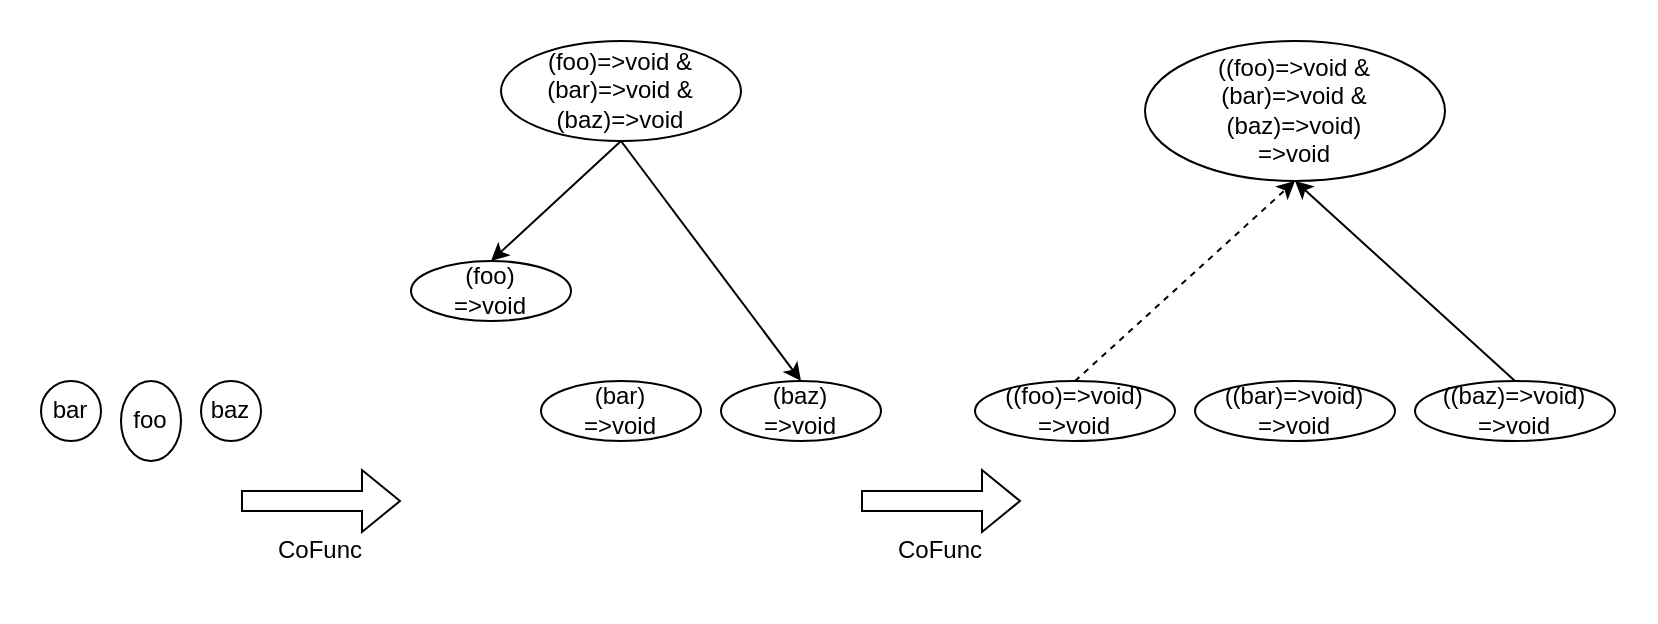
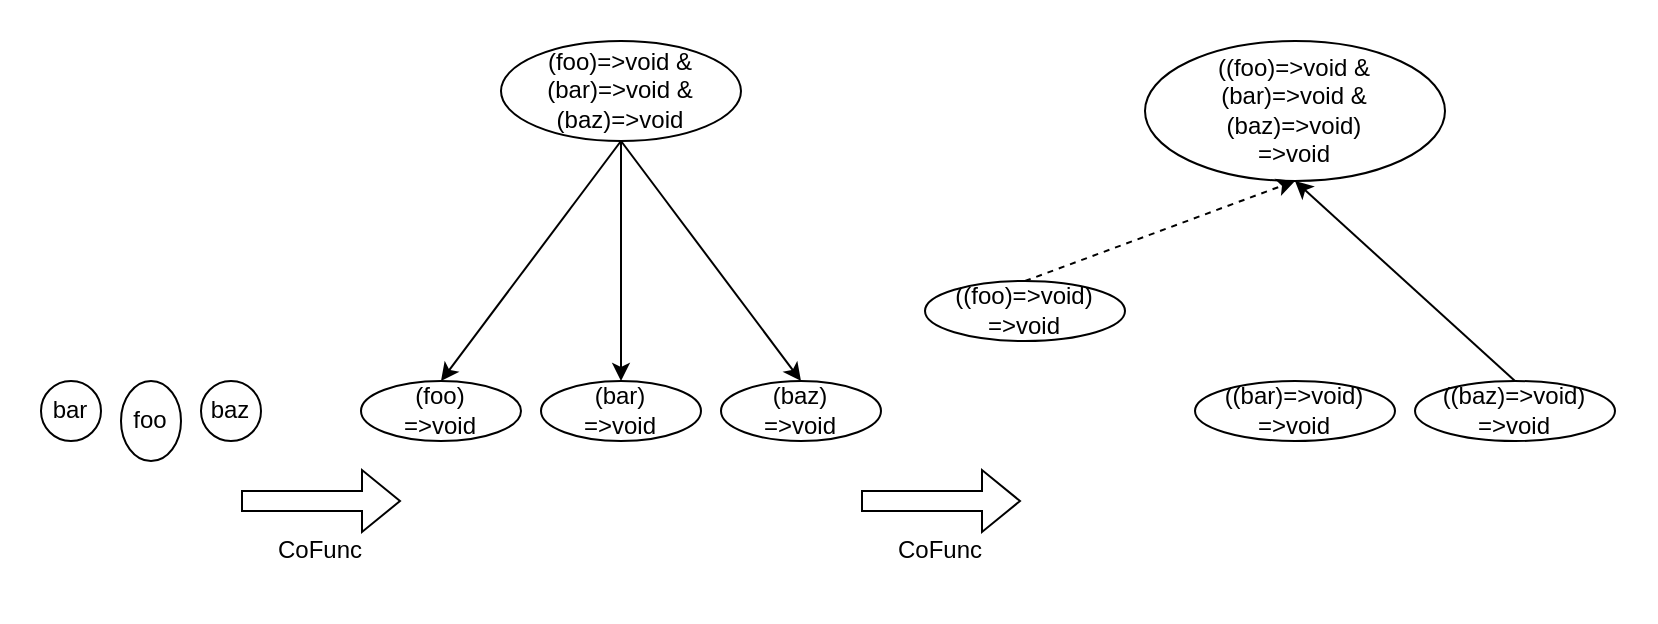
edge "(foo)=>void & (bar)=>void & (baz)=>void" -> "(bar) =>void": added
node "(foo) =>void": moved (491, 291) -> (441, 411)
node "((foo)=>void) =>void": moved (1075, 411) -> (1025, 311)
